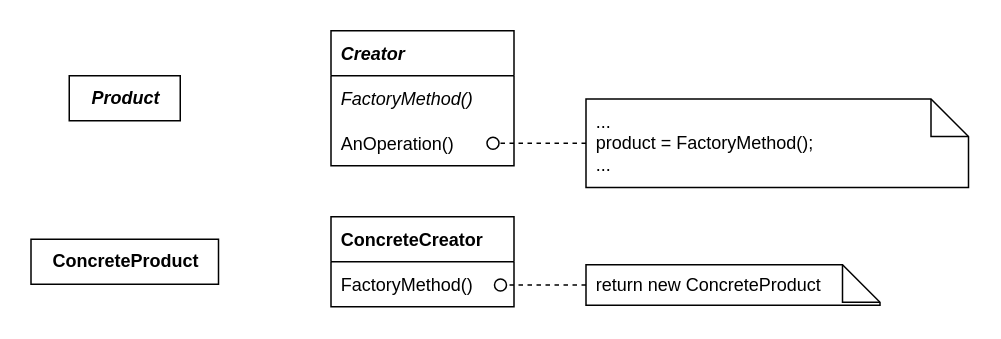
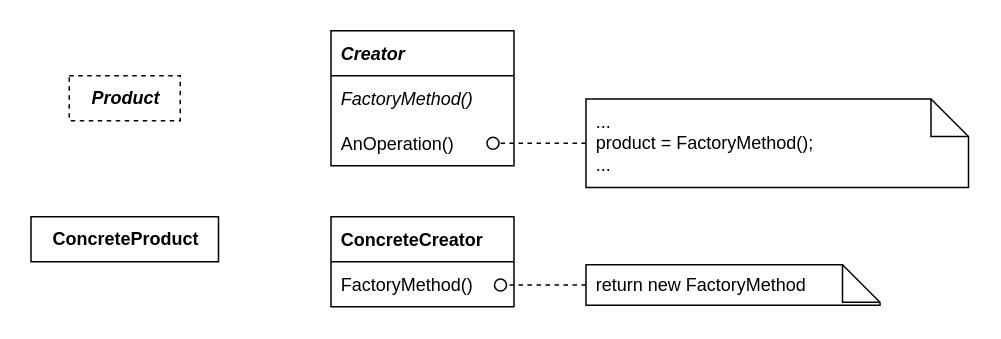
node "Product": style solid -> dashed
node "ConcreteProduct": moved (125, 262) -> (125, 239)
node "return new ConcreteProduct": label "return new ConcreteProduct" -> "return new FactoryMethod"
